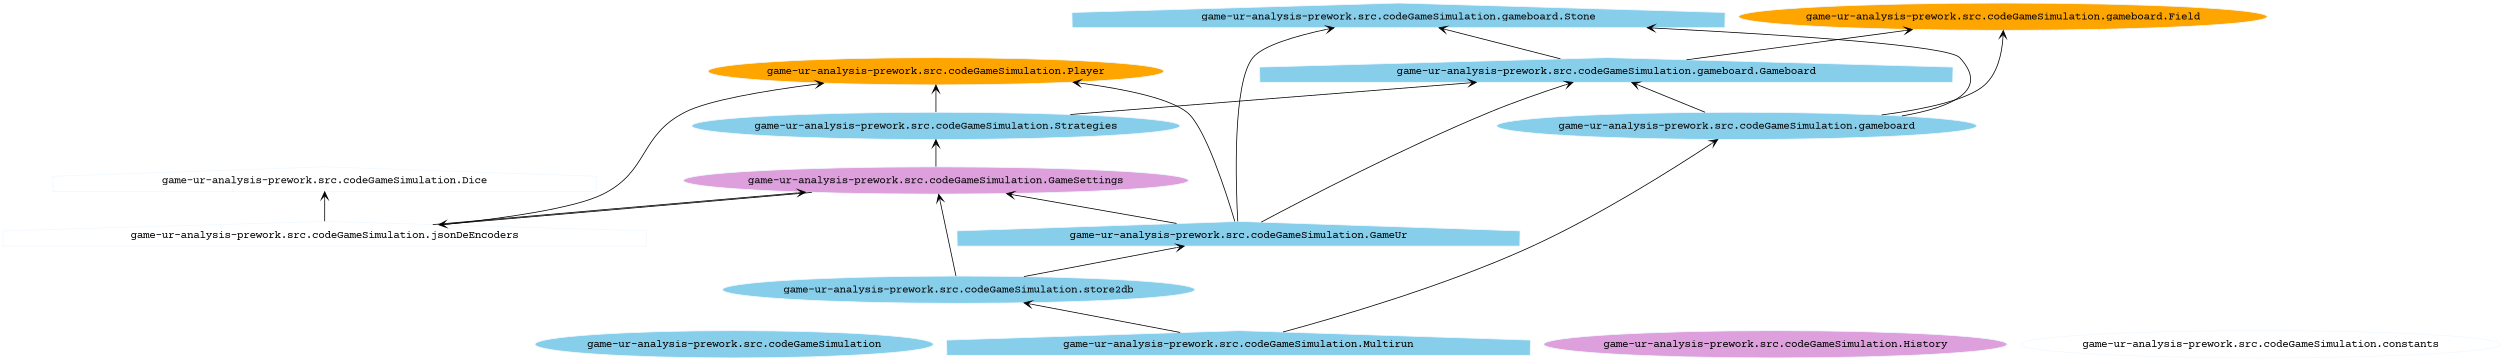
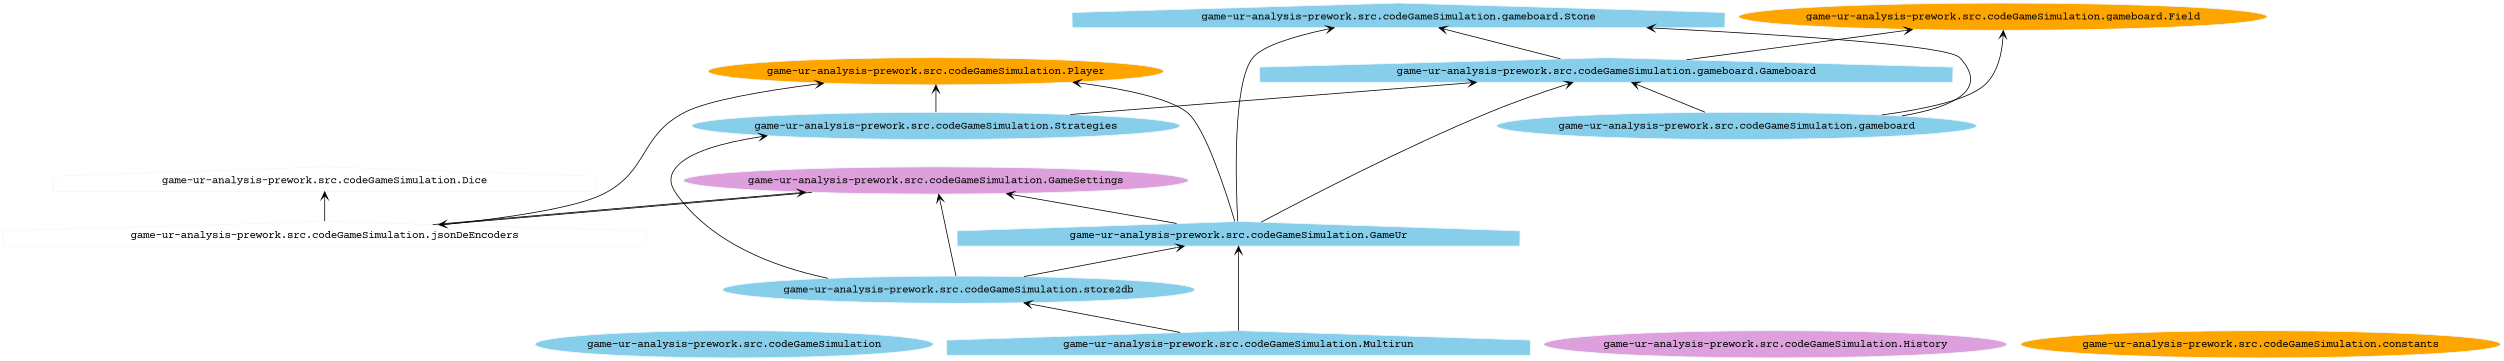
edge "game-ur-analysis-prework.src.codeGameSimulation.GameSettings" -> "game-ur-analysis-prework.src.codeGameSimulation.Strategies": now "game-ur-analysis-prework.src.codeGameSimulation.store2db" -> "game-ur-analysis-prework.src.codeGameSimulation.Strategies"
edge "game-ur-analysis-prework.src.codeGameSimulation.Multirun" -> "game-ur-analysis-prework.src.codeGameSimulation.gameboard": now "game-ur-analysis-prework.src.codeGameSimulation.Multirun" -> "game-ur-analysis-prework.src.codeGameSimulation.GameUr"
node "game-ur-analysis-prework.src.codeGameSimulation.constants": fillcolor white -> orange
